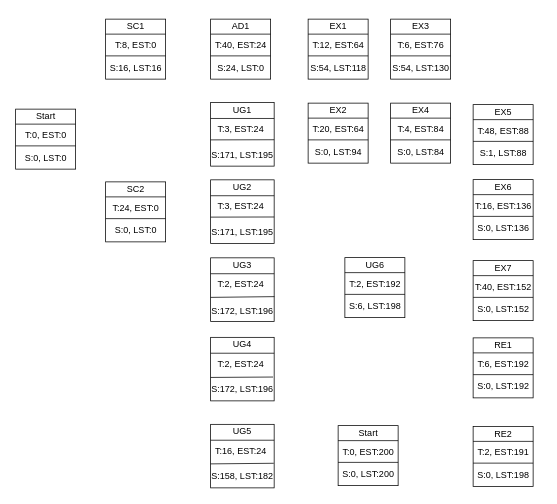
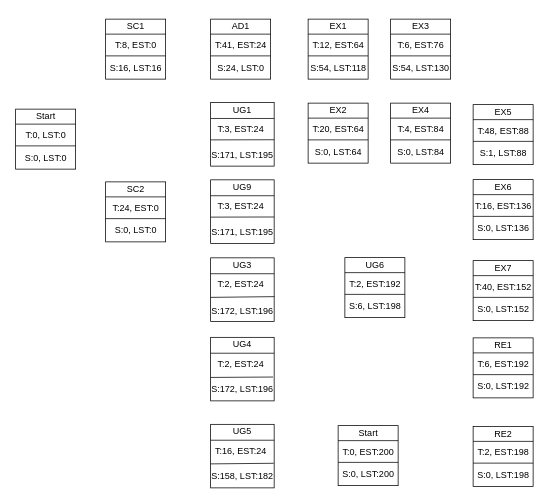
node "T:40, EST:24": label "T:40, EST:24" -> "T:41, EST:24"
node "T:0, EST:0": label "T:0, EST:0" -> "T:0, LST:0"
node "S:0, LST:94": label "S:0, LST:94" -> "S:0, LST:64"
node "UG2": label "UG2" -> "UG9"
node "T:2, EST:191": label "T:2, EST:191" -> "T:2, EST:198"
